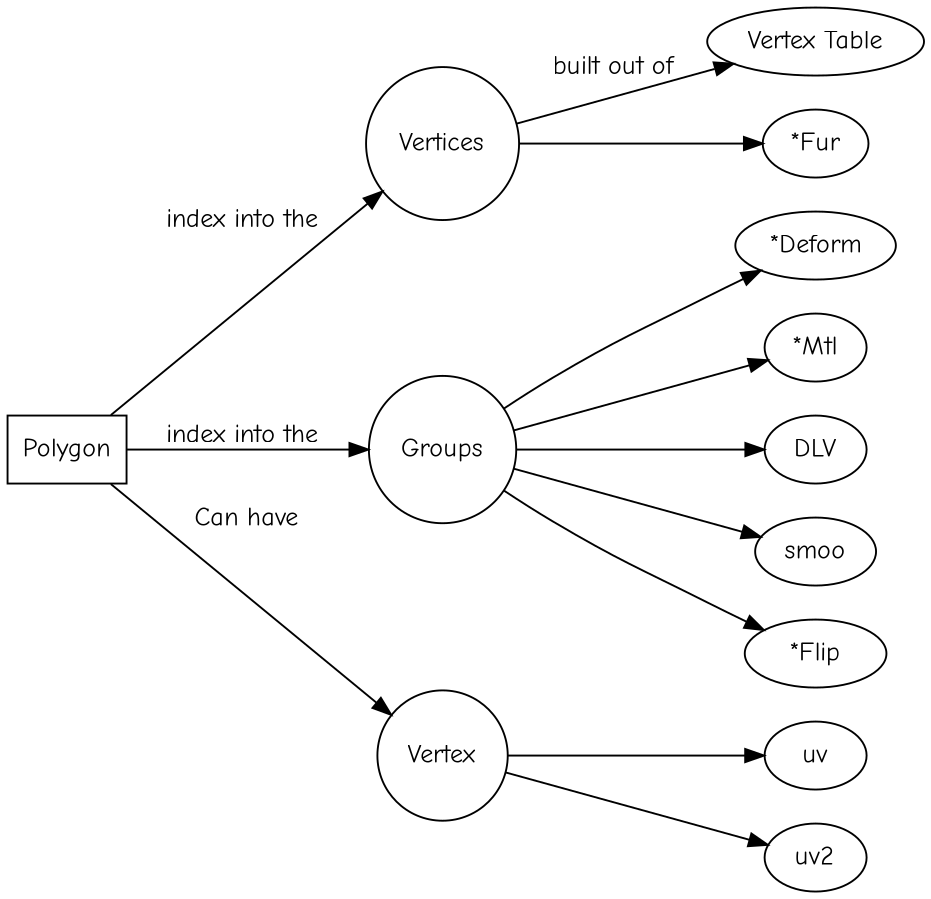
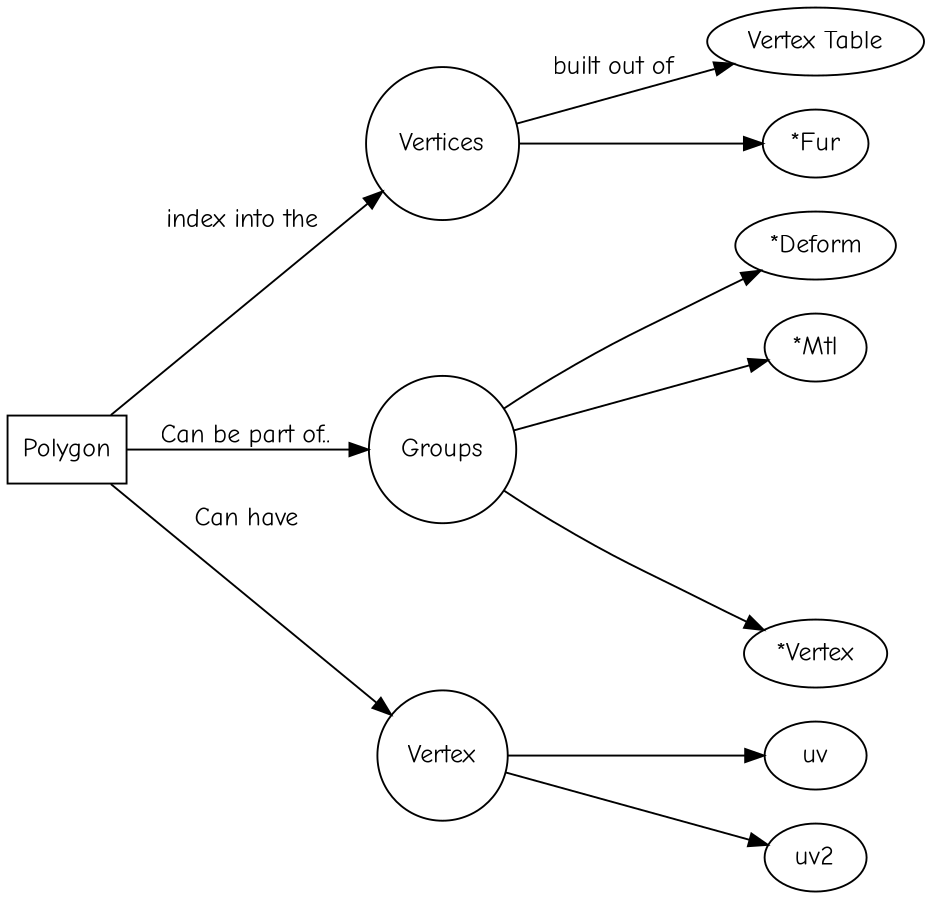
edge "Polygon" -> "Groups": label "index into the " -> "Can be part of.."
node "DLV": removed
node "smoo": removed
node "*Flip": label "*Flip" -> "*Vertex"
